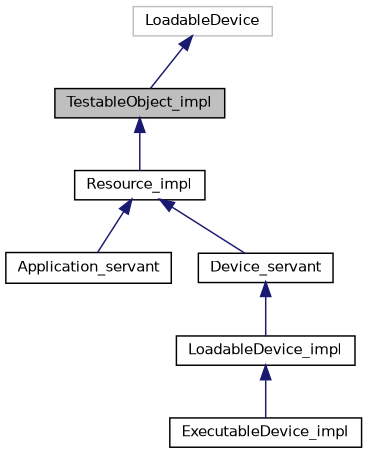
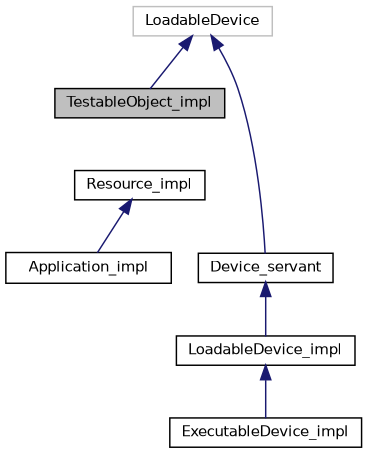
edge "Resource_impl" -> "TestableObject_impl": removed
edge "Device_servant" -> "Resource_impl": now "Device_servant" -> "LoadableDevice"
node "Application_servant": label "Application_servant" -> "Application_impl"
